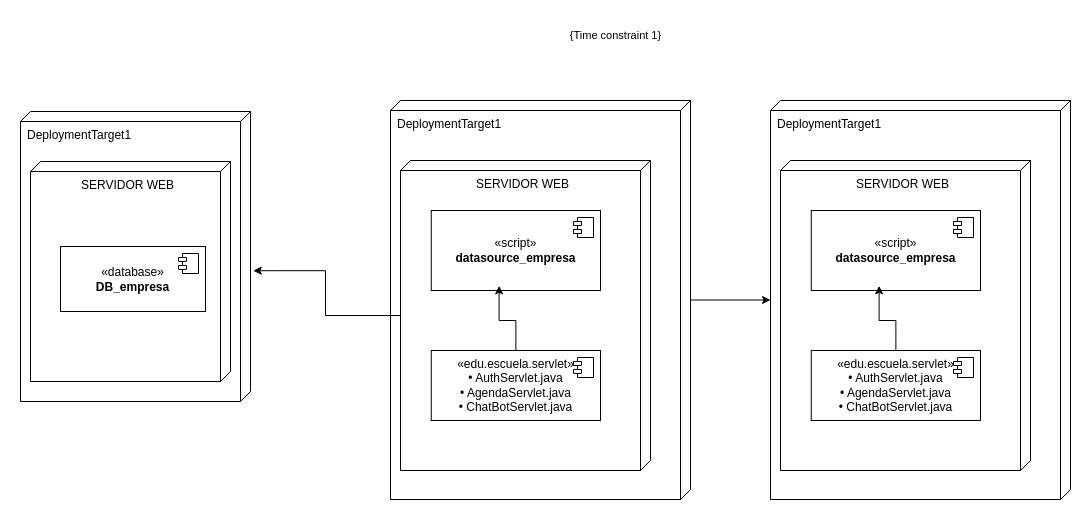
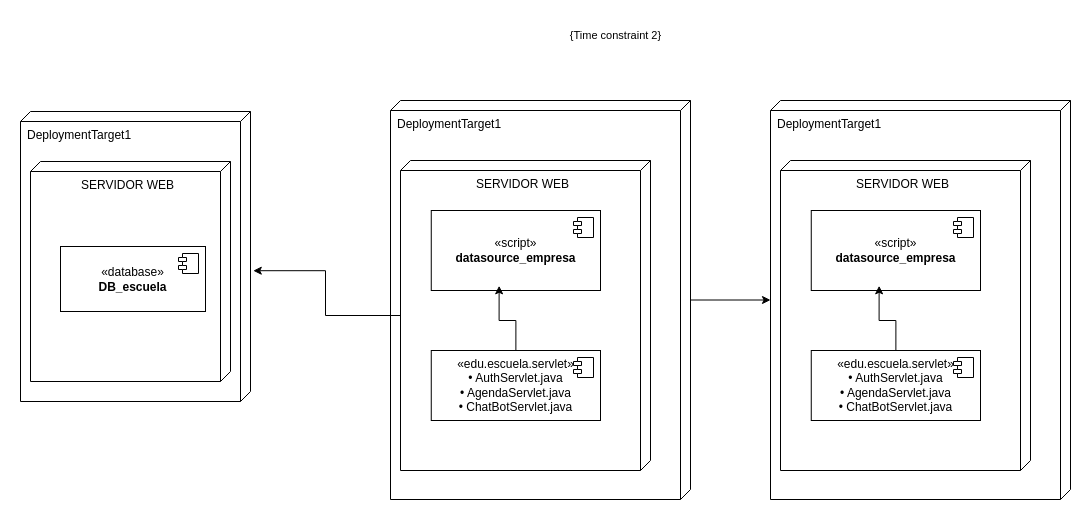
node "{Time constraint 1}": label "{Time constraint 1}" -> "{Time constraint 2}"
node "«database» DB_empresa": label "«database» DB_empresa" -> "«database» DB_escuela"
